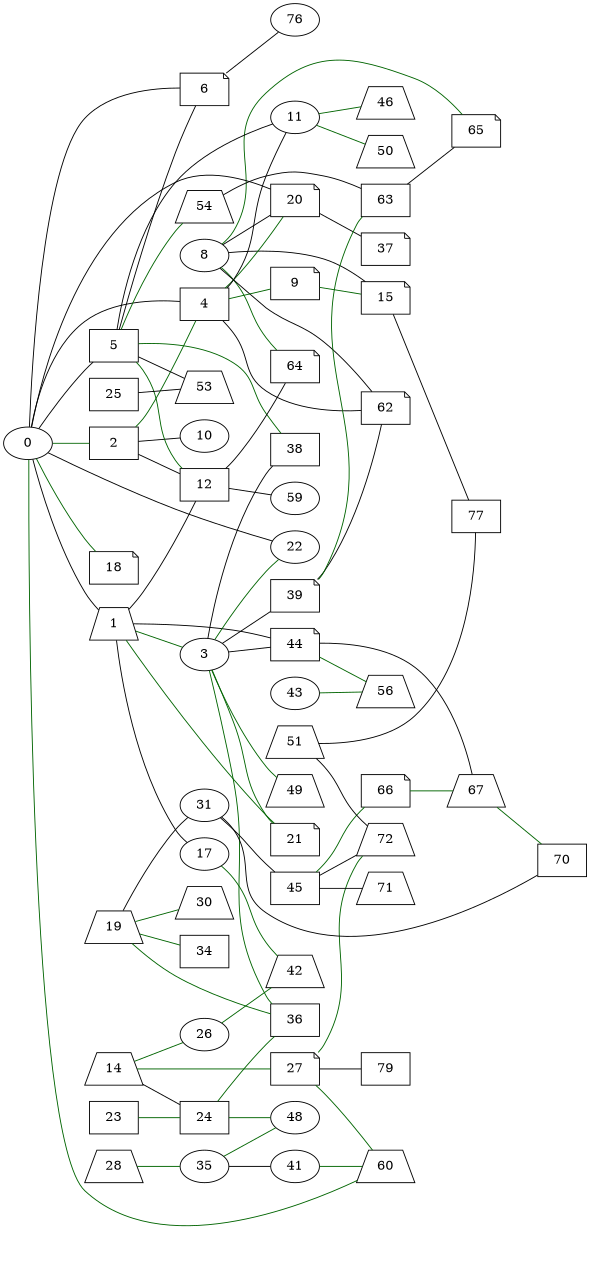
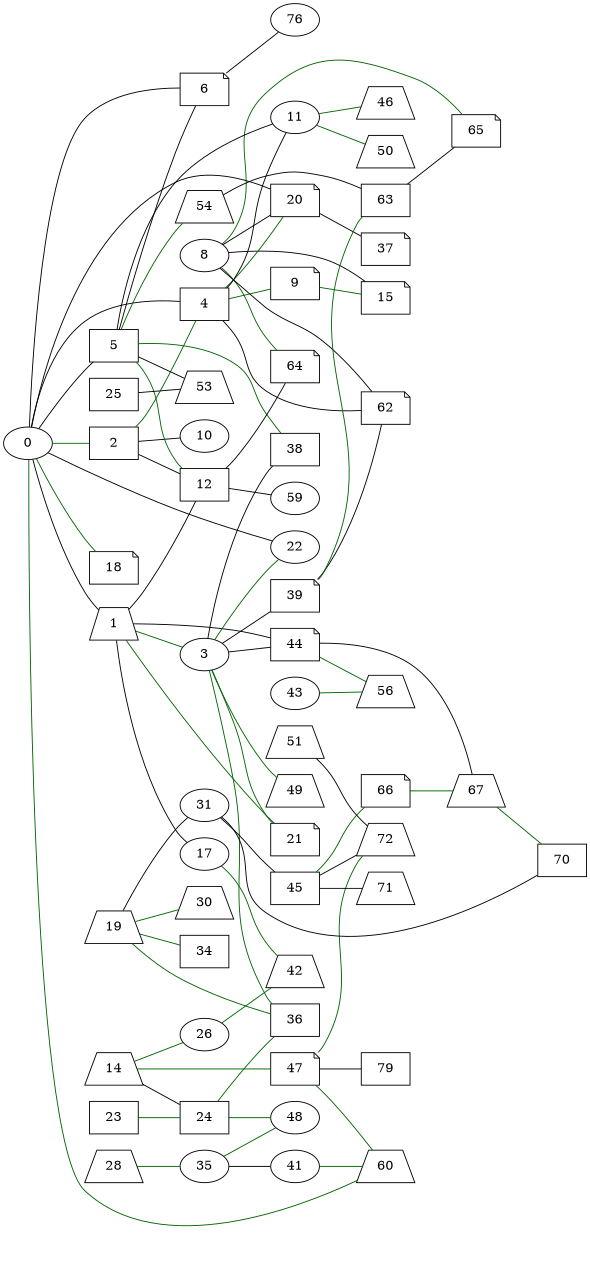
node "77": removed
node "27": label "27" -> "47"
